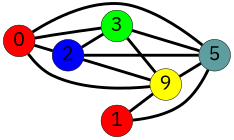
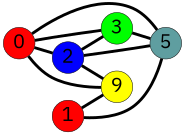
edge "3" -- "9": removed
edge "5" -- "9": removed
